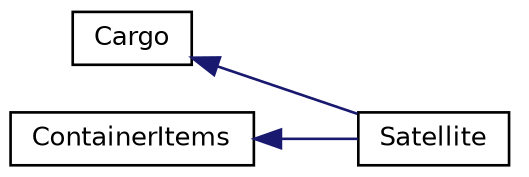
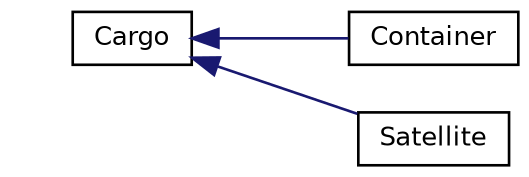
node "Container": added
node "ContainerItems": removed
